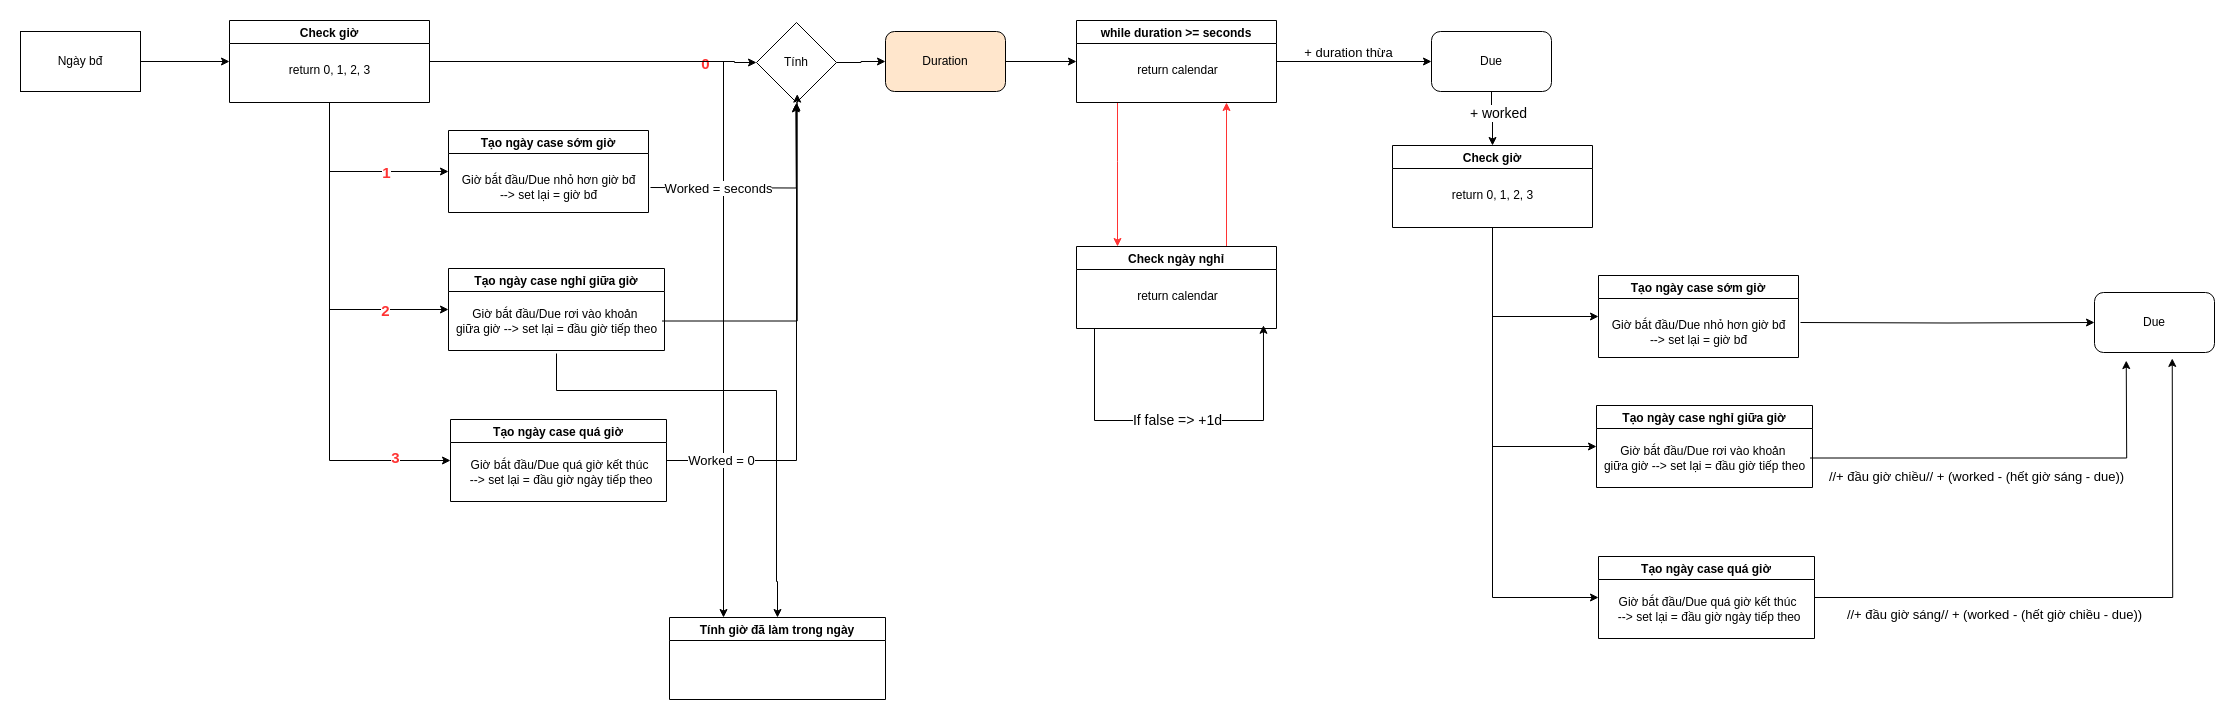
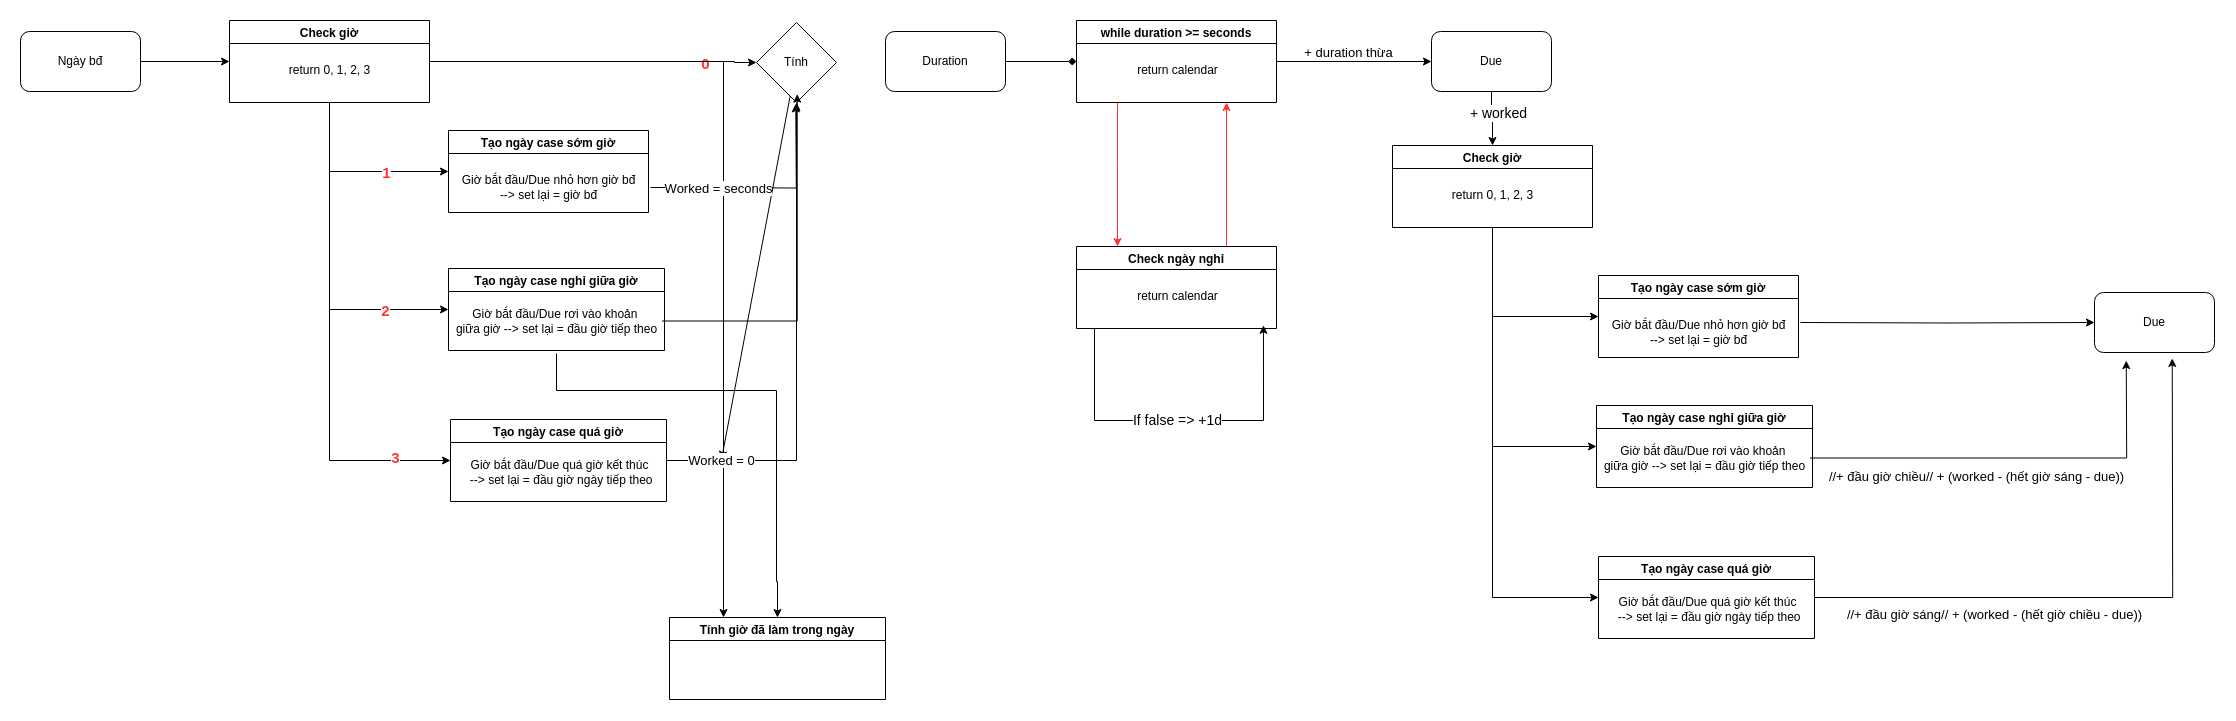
node "Ngày bđ": shape rectangle -> rounded rectangle
node "Duration": fillcolor #ffe6cc -> #ffffff
edge "Duration" -> "while duration >= seconds": arrowhead classic -> diamond
edge "Tính" -> "Duration": now "Tính" -> "Worked = 0"
